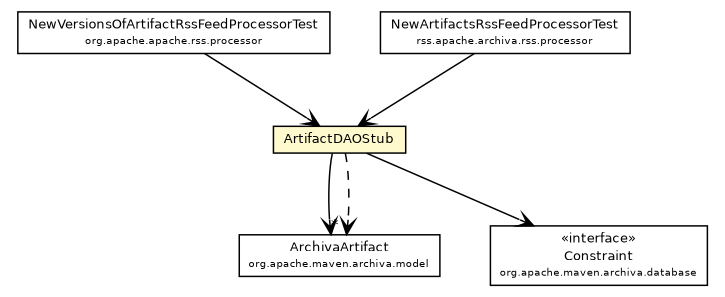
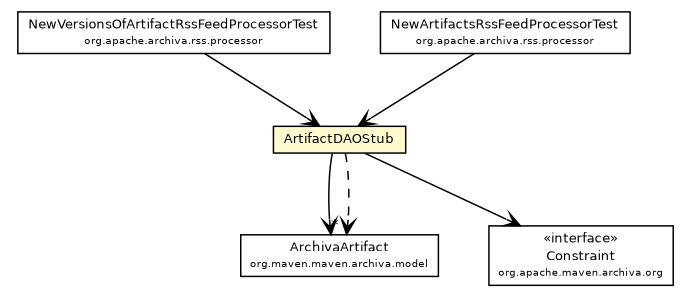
node "NewVersionsOfArtifactRssFeedProcessorTest": text "org.apache.apache.rss.processor" -> "org.apache.archiva.rss.processor"
node "NewArtifactsRssFeedProcessorTest": text "rss.apache.archiva.rss.processor" -> "org.apache.archiva.rss.processor"
node "ArchivaArtifact": text "org.apache.maven.archiva.model" -> "org.maven.maven.archiva.model"
node "Constraint": text "org.apache.maven.archiva.database" -> "org.apache.maven.archiva.org"
